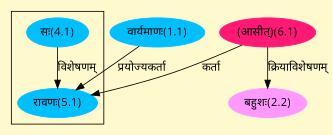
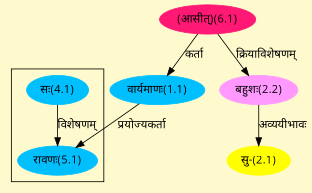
edge "(आसीत्)(6.1)" -> "रावणः(5.1)": now "(आसीत्)(6.1)" -> "वार्यमाणः(1.1)"
node "सु-(2.1)": added
